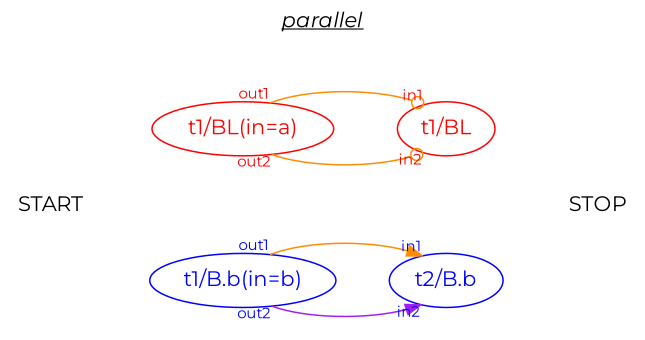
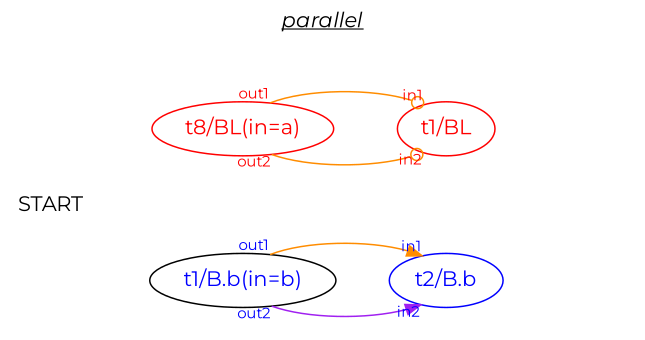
node "t1/BL(in=a)": label "t1/BL(in=a)" -> "t8/BL(in=a)"
node "STOP": removed
node "t1/B.b(in=b)": color blue -> black
